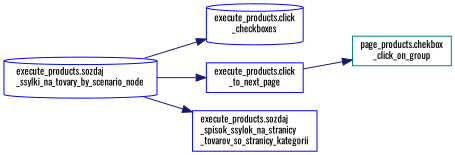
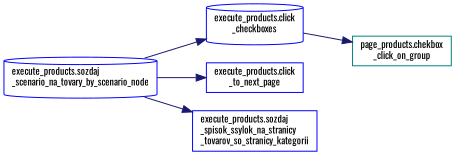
edge "execute_products.click _to_next_page" -> "page_products.chekbox _click_on_group": now "execute_products.click _checkboxes" -> "page_products.chekbox _click_on_group"
node "execute_products.sozdaj _ssylki_na_tovary_by_scenario_node": label "execute_products.sozdaj _ssylki_na_tovary_by_scenario_node" -> "execute_products.sozdaj _scenario_na_tovary_by_scenario_node"
